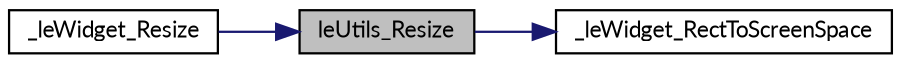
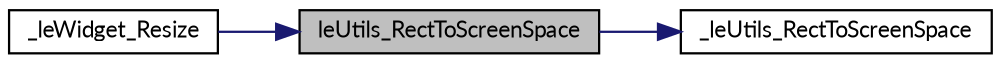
node "leUtils_Resize": label "leUtils_Resize" -> "leUtils_RectToScreenSpace"
node "_leWidget_RectToScreenSpace": label "_leWidget_RectToScreenSpace" -> "_leUtils_RectToScreenSpace"
